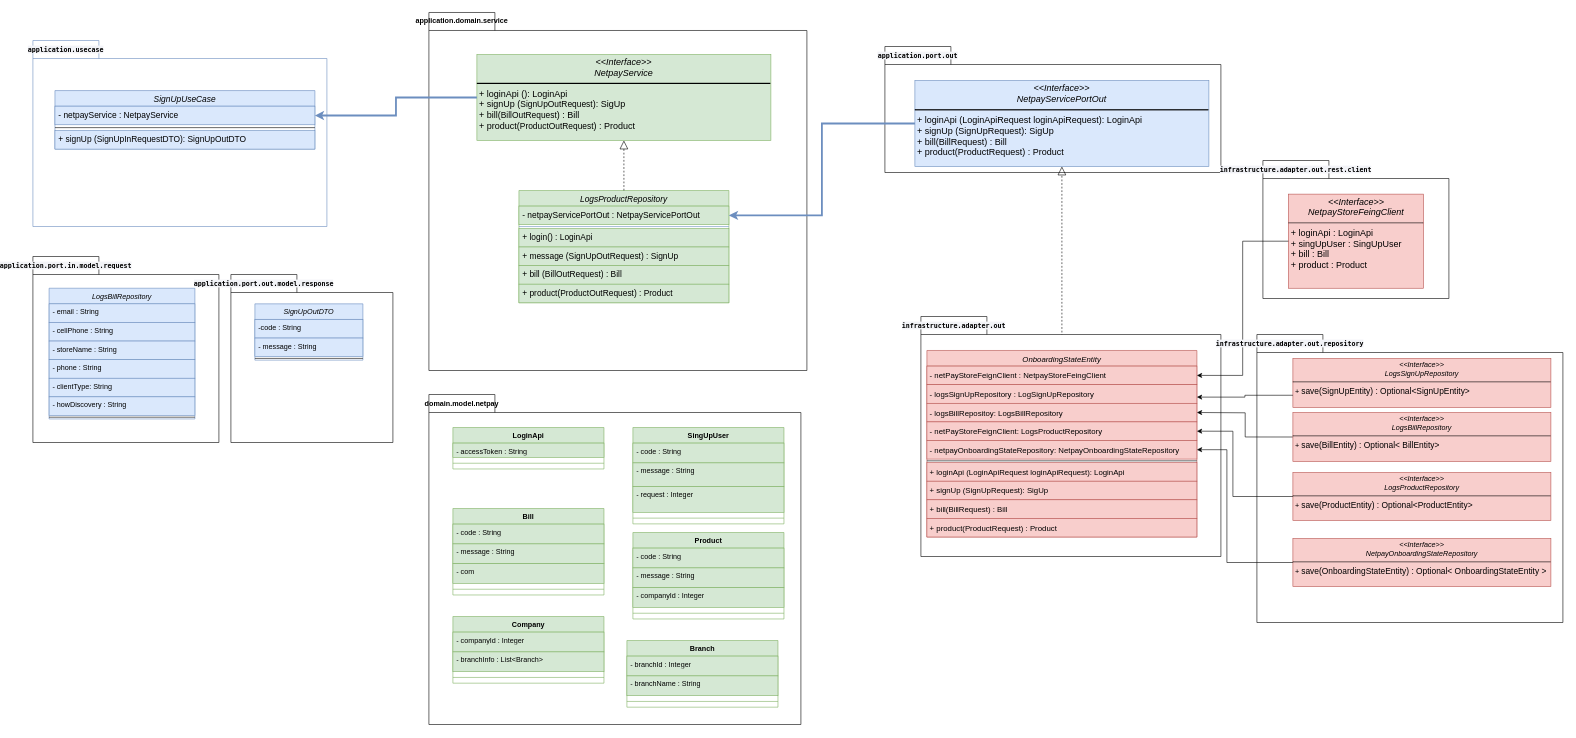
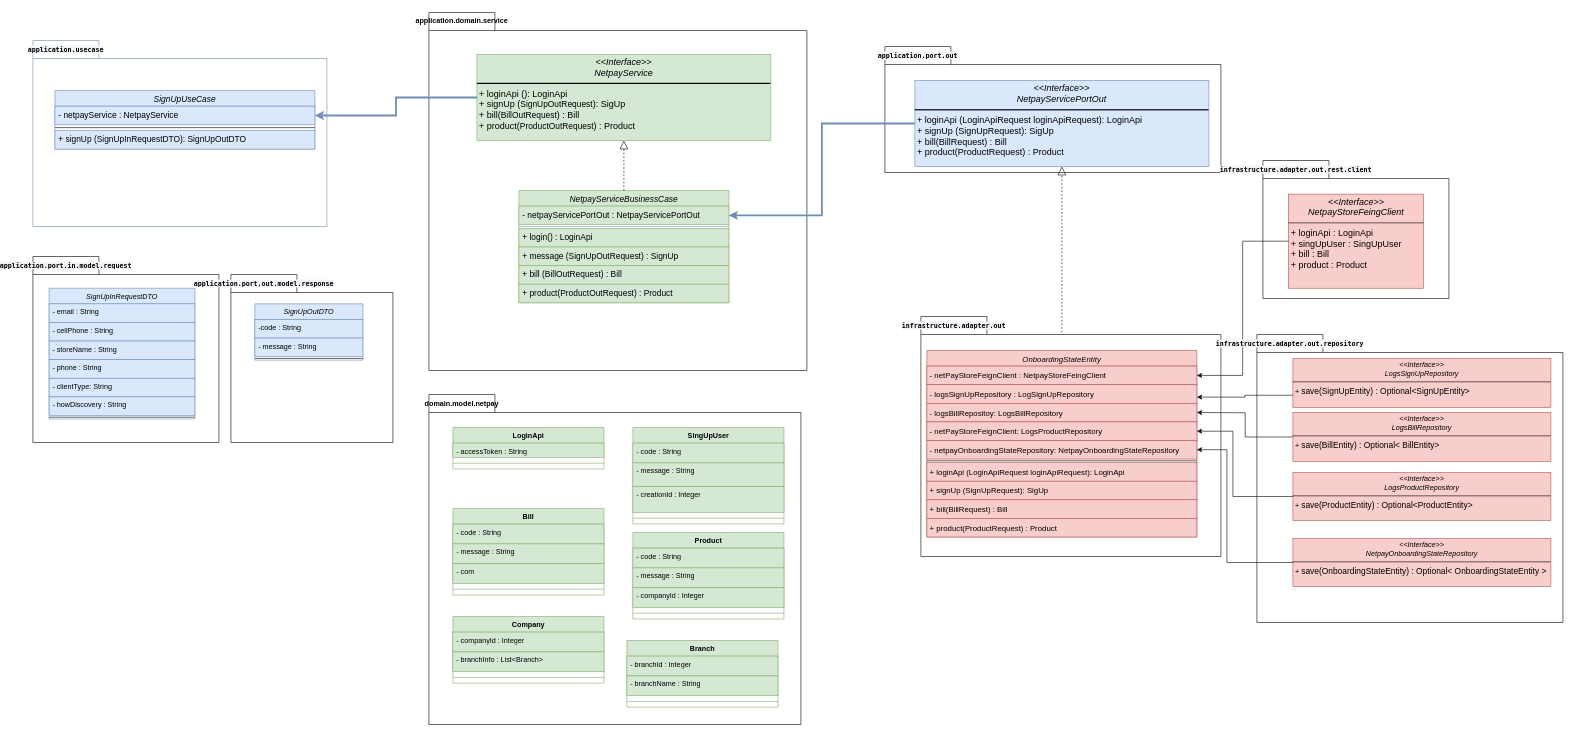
node "LogsProductRepository": label "LogsProductRepository" -> "NetpayServiceBusinessCase"
node "LogsBillRepository": label "LogsBillRepository" -> "SignUpInRequestDTO"
node "- request : Integer": label "- request : Integer" -> "- creationId : Integer"
